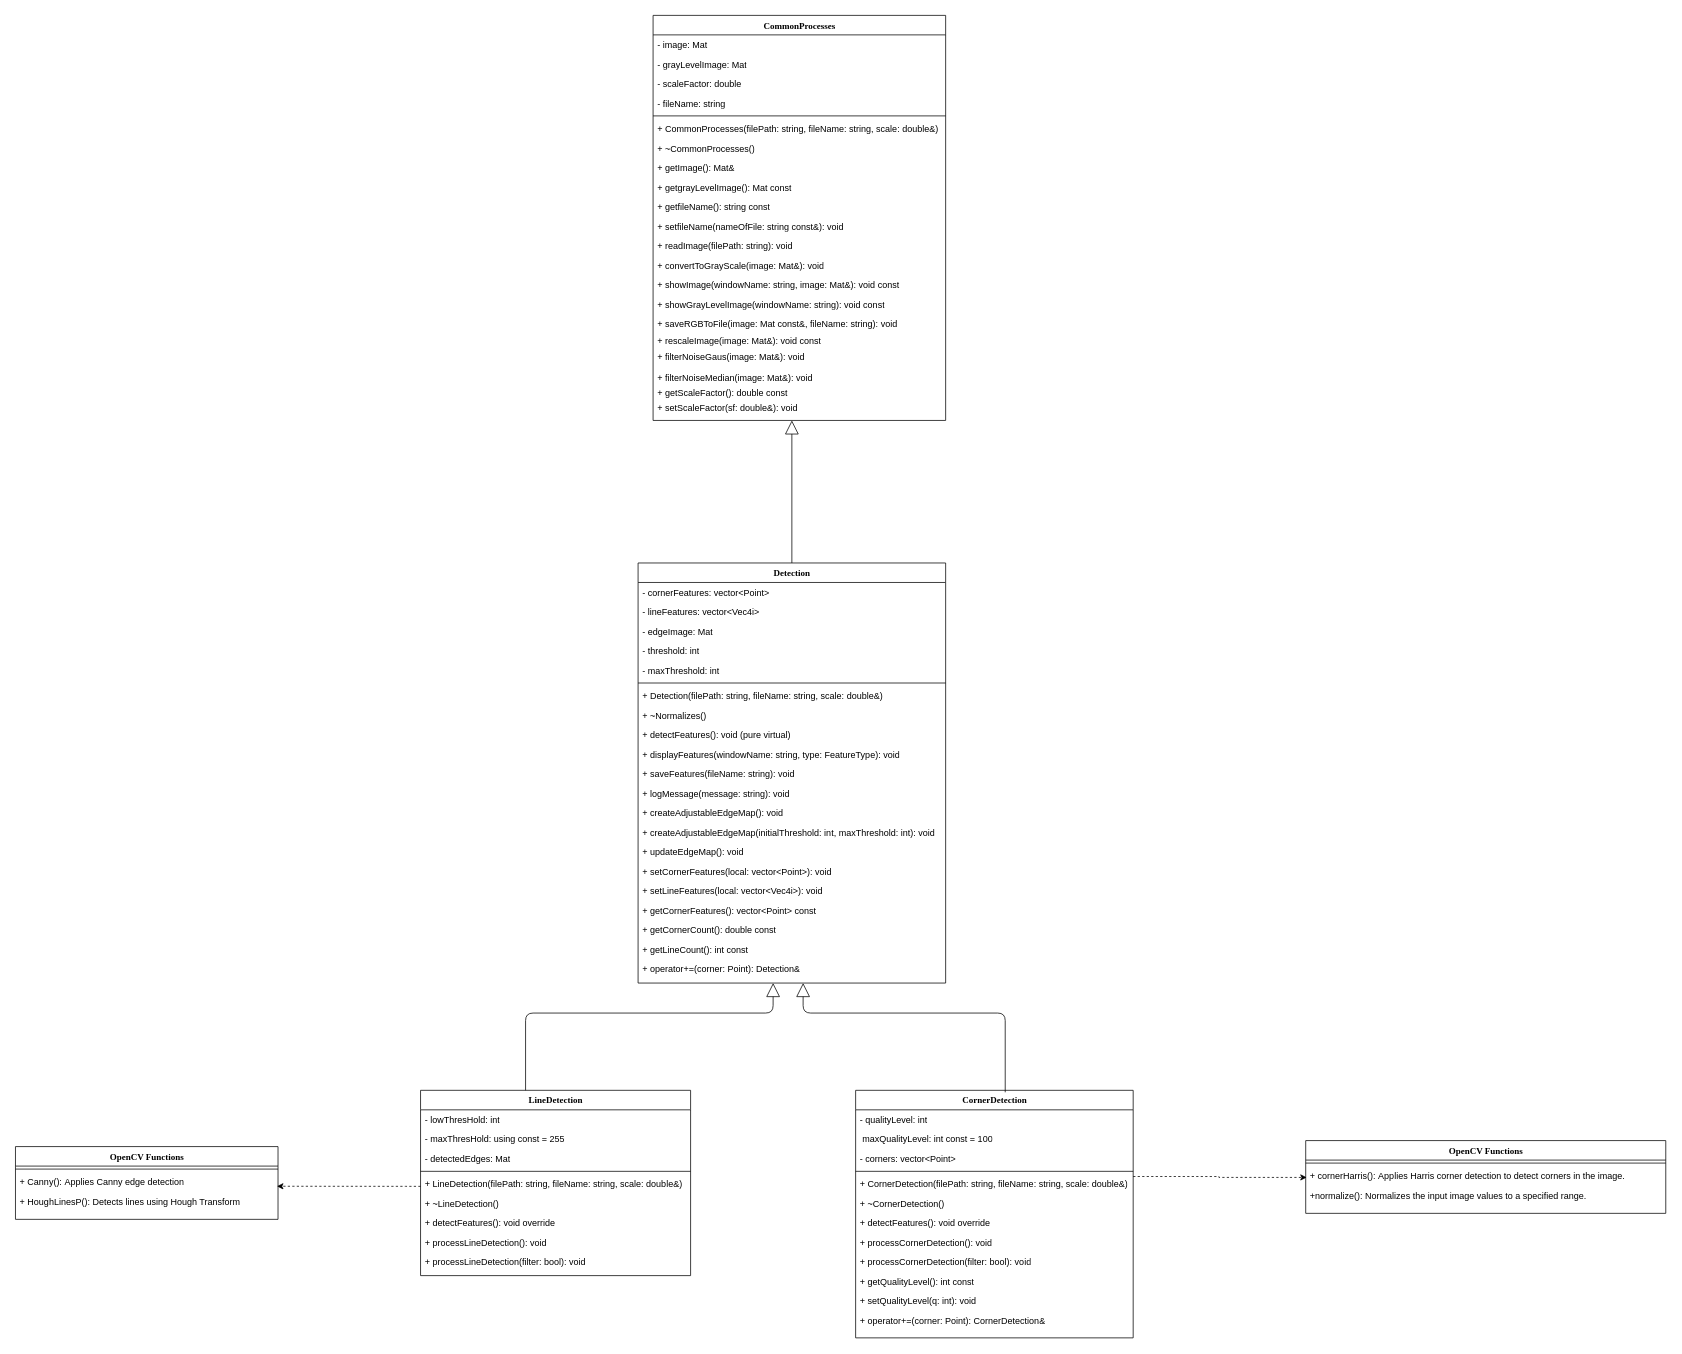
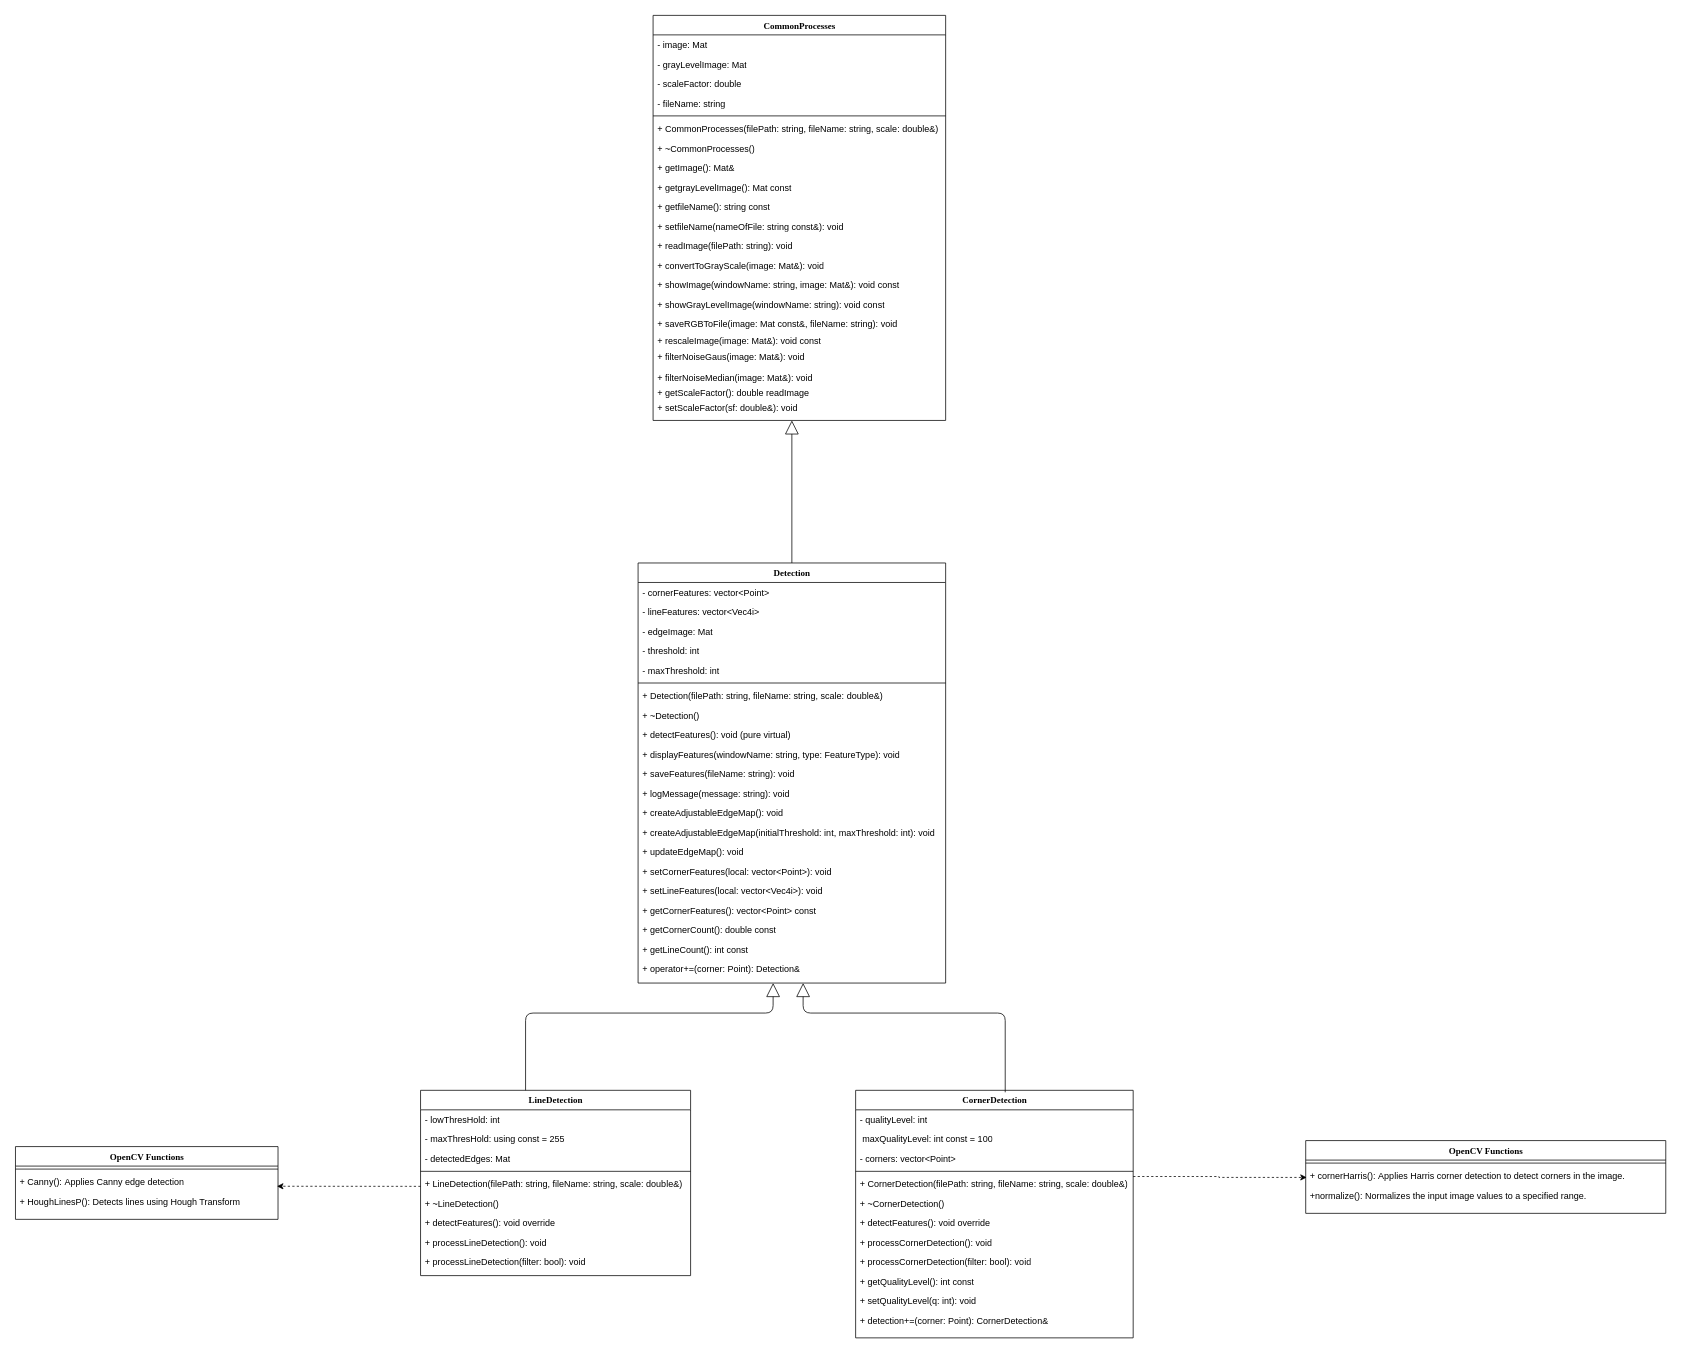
node "+ getScaleFactor(): double const": label "+ getScaleFactor(): double const" -> "+ getScaleFactor(): double readImage"
node "+ ~Normalizes()": label "+ ~Normalizes()" -> "+ ~Detection()"
node "+ operator+=(corner: Point): CornerDetection&": label "+ operator+=(corner: Point): CornerDetection&" -> "+ detection+=(corner: Point): CornerDetection&"
